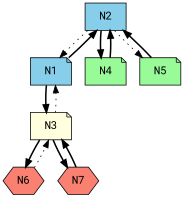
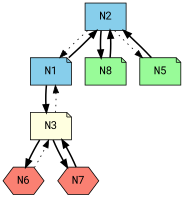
node "N4": label "N4" -> "N8"
